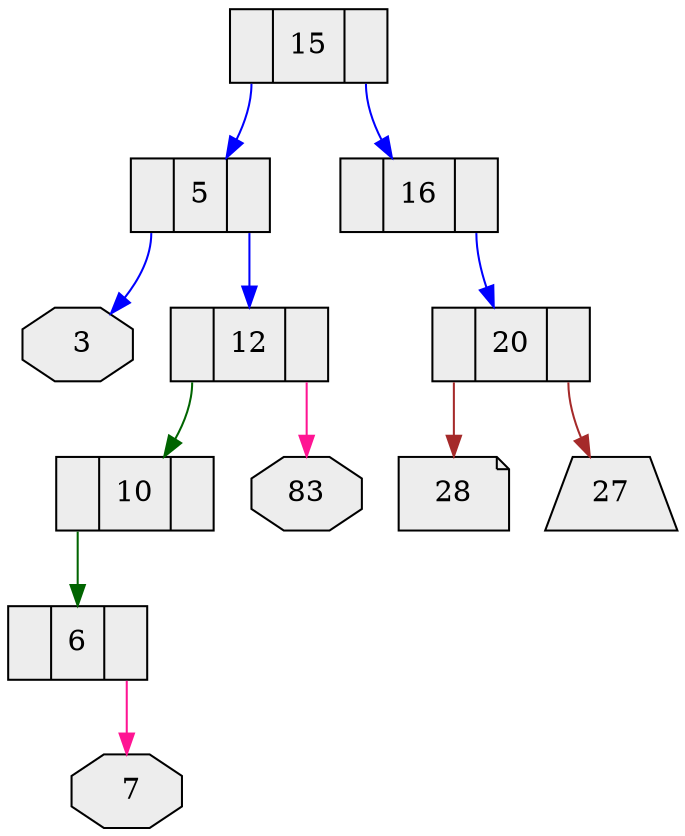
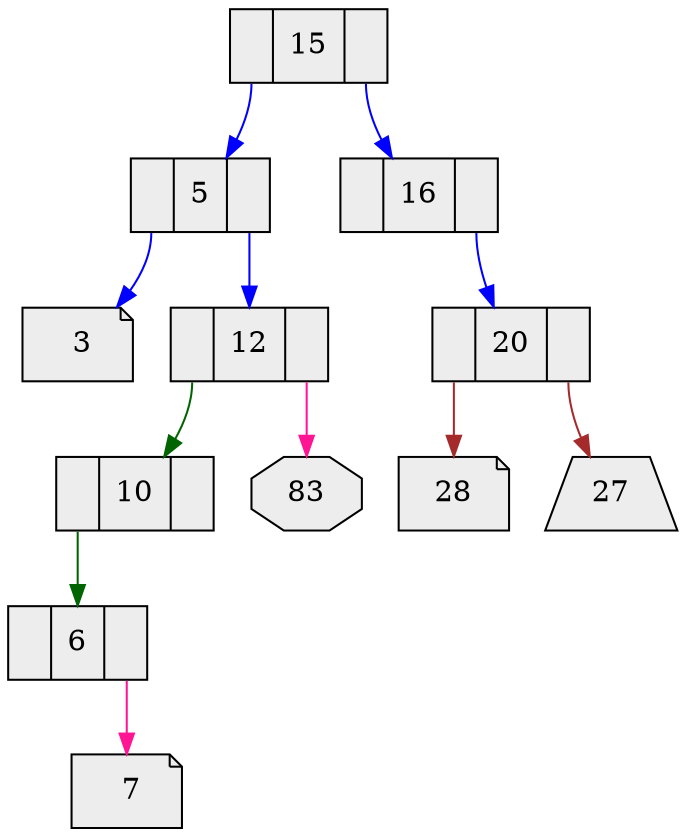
node "3": shape octagon -> note
node "7": shape octagon -> note
